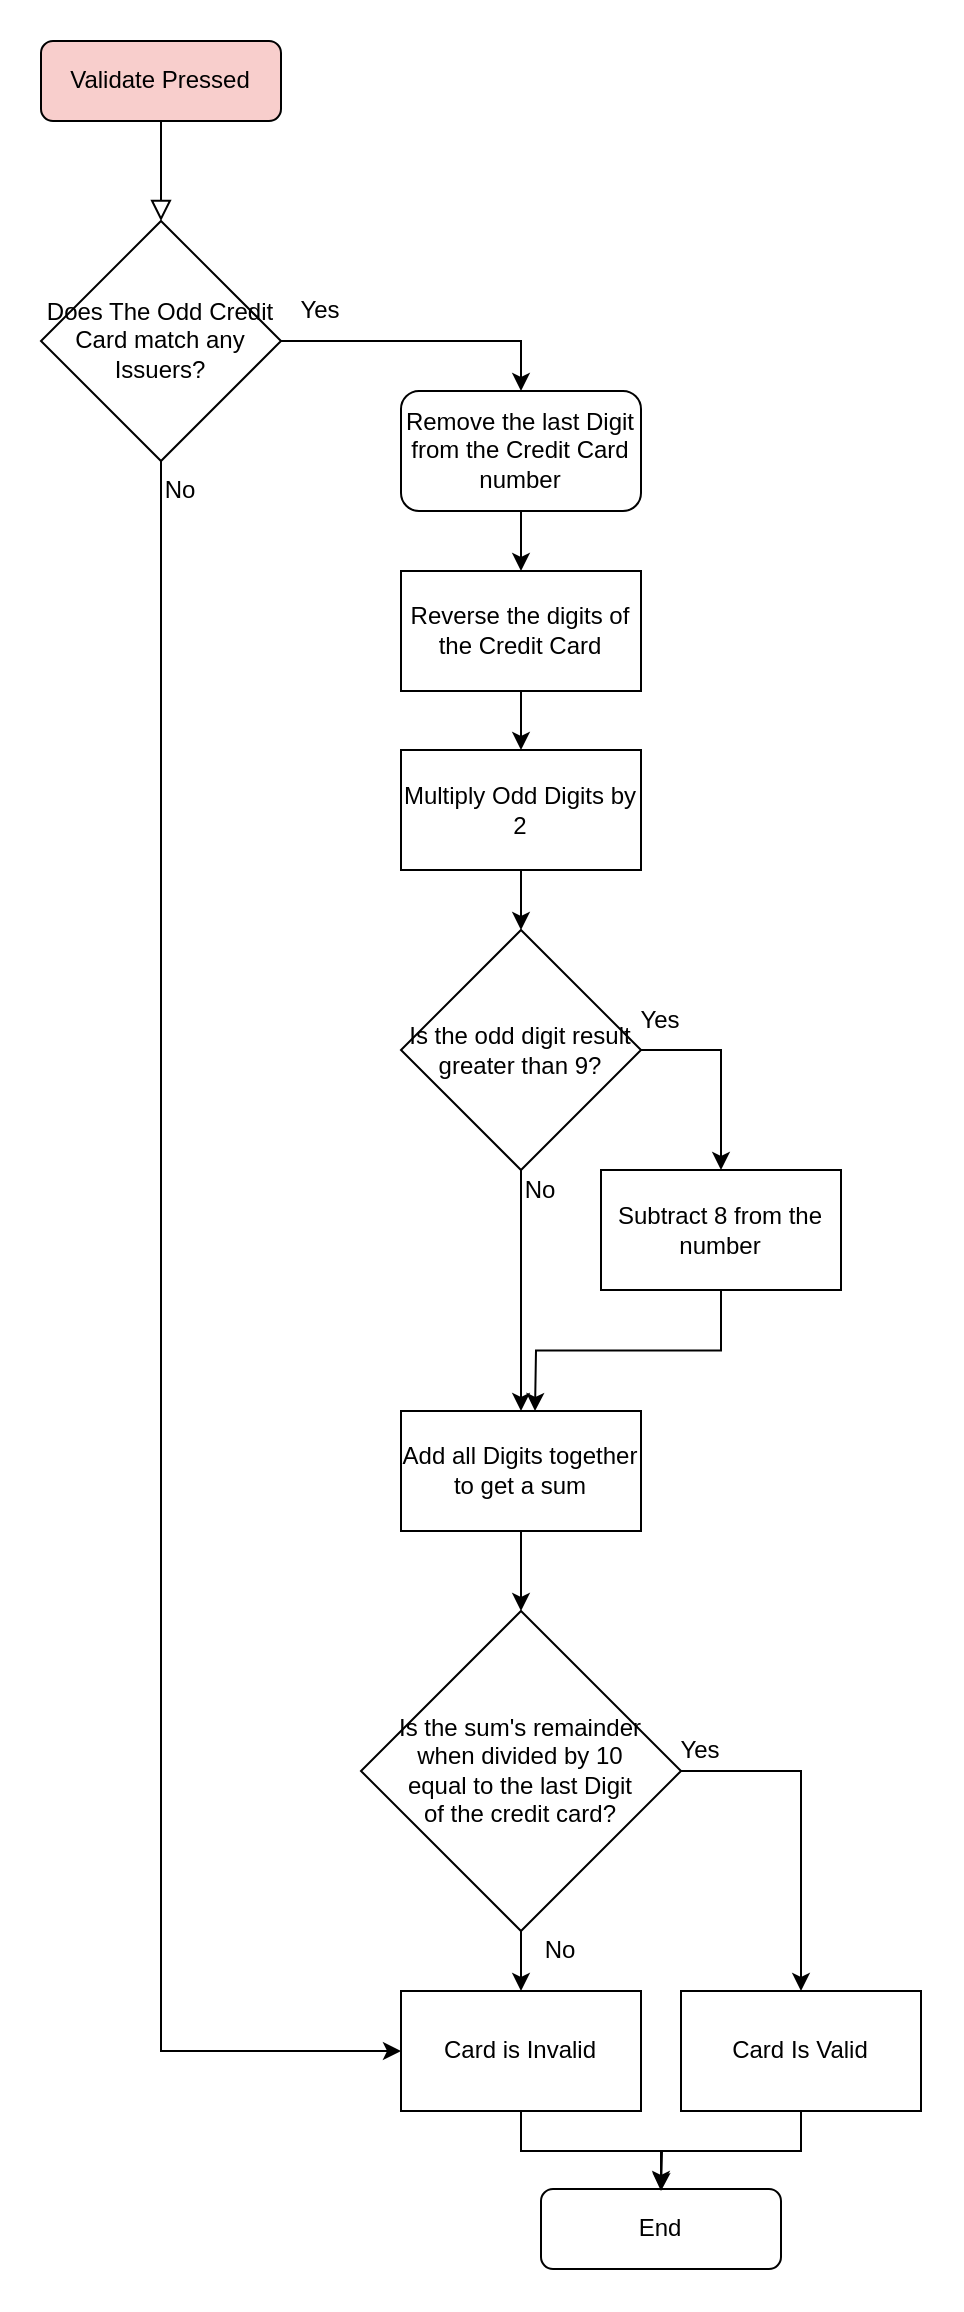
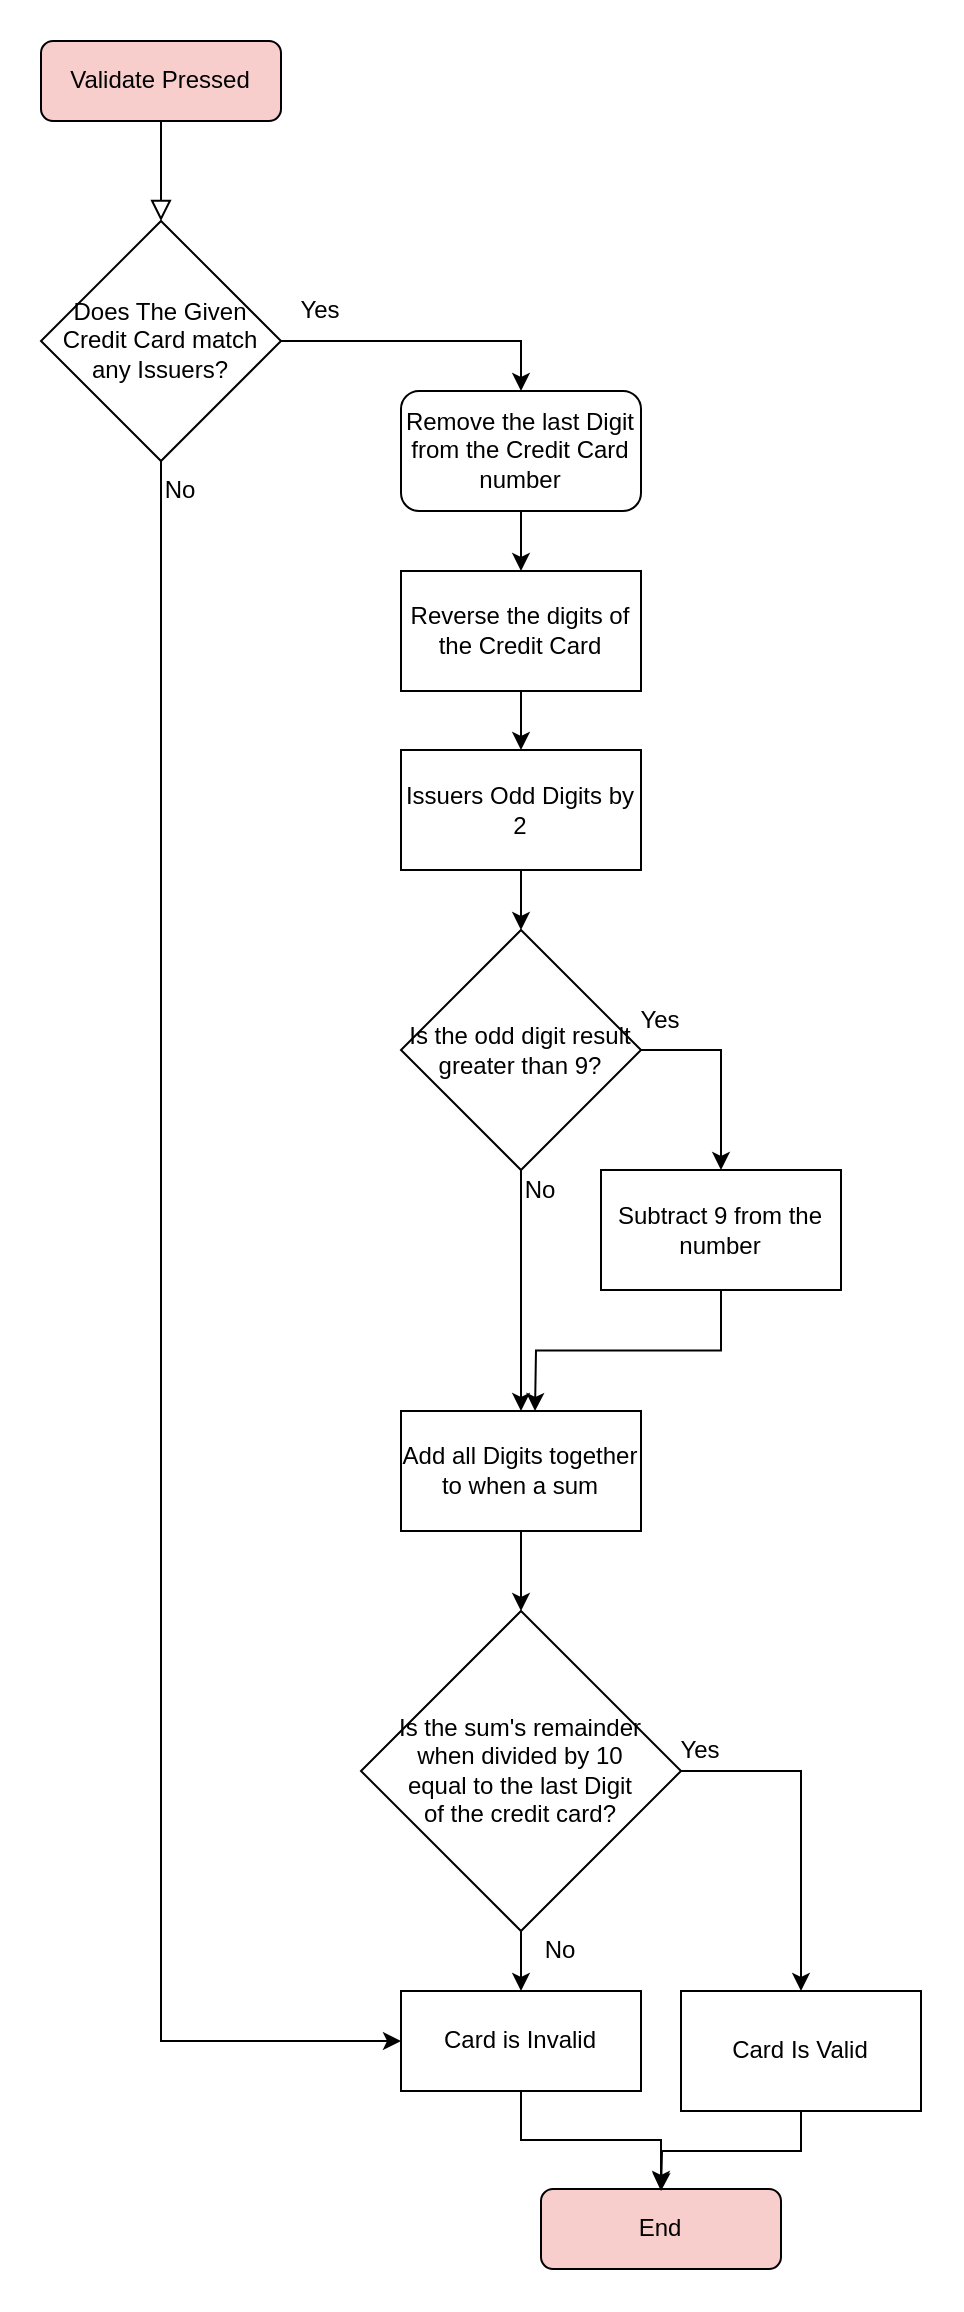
node "Does The Odd Credit Card match any Issuers?": label "Does The Odd Credit Card match any Issuers?" -> "Does The Given Credit Card match any Issuers?"
node "Multiply Odd Digits by 2": label "Multiply Odd Digits by 2" -> "Issuers Odd Digits by 2"
node "Subtract 8 from the number": label "Subtract 8 from the number" -> "Subtract 9 from the number"
node "Add all Digits together to get a sum": label "Add all Digits together to get a sum" -> "Add all Digits together to when a sum"
node "Card is Invalid": size 240x120 -> 240x100
node "End": fillcolor #ffffff -> #f8cecc
